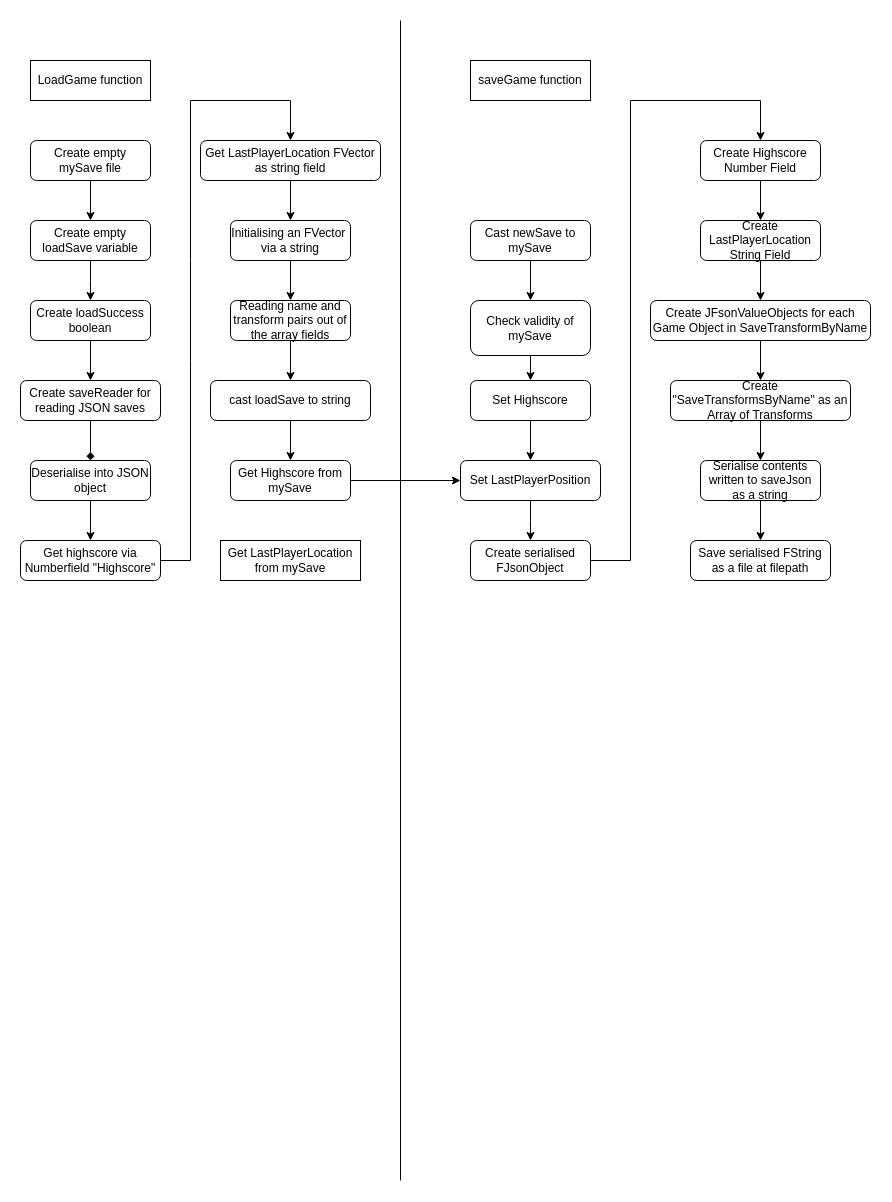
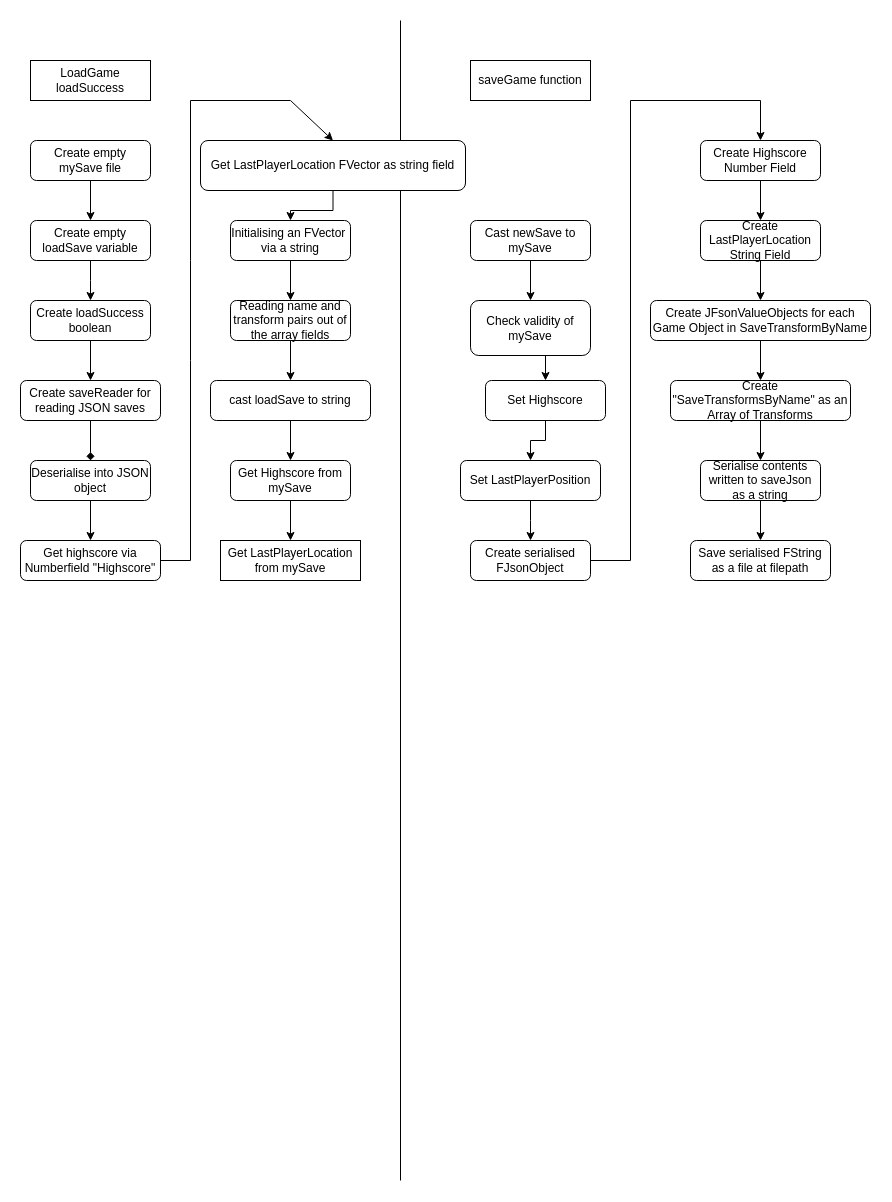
node "LoadGame function": label "LoadGame function" -> "LoadGame loadSuccess"
node "Get LastPlayerLocation FVector as string field": size 180x40 -> 265x50
node "Set Highscore": moved (531, 401) -> (546, 401)
edge "Get Highscore from mySave" -> "Set LastPlayerPosition": now "Get Highscore from mySave" -> "Get LastPlayerLocation from mySave"
